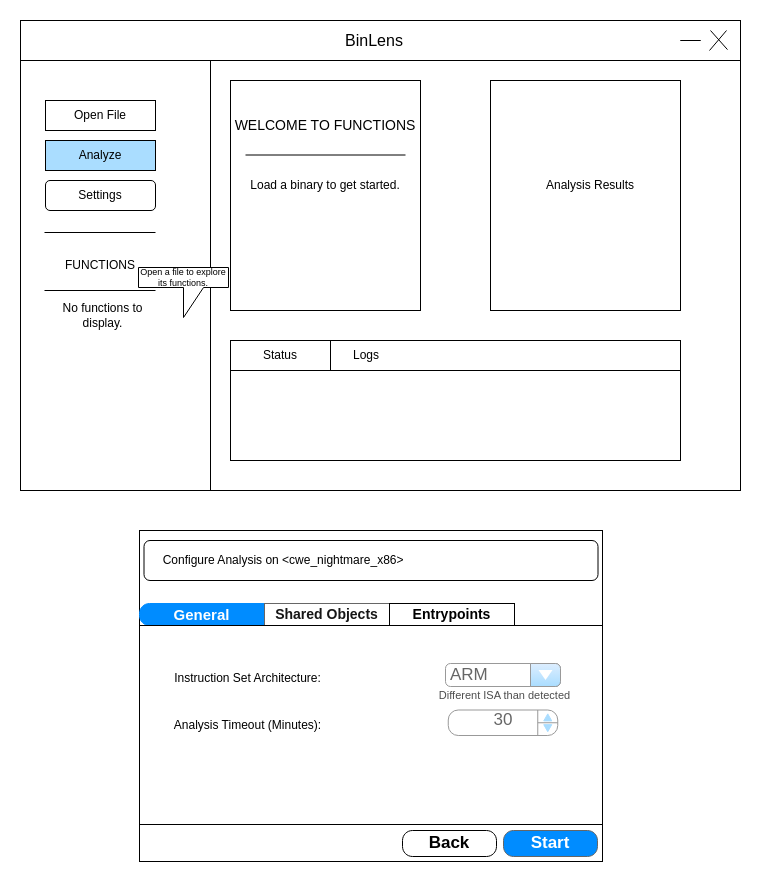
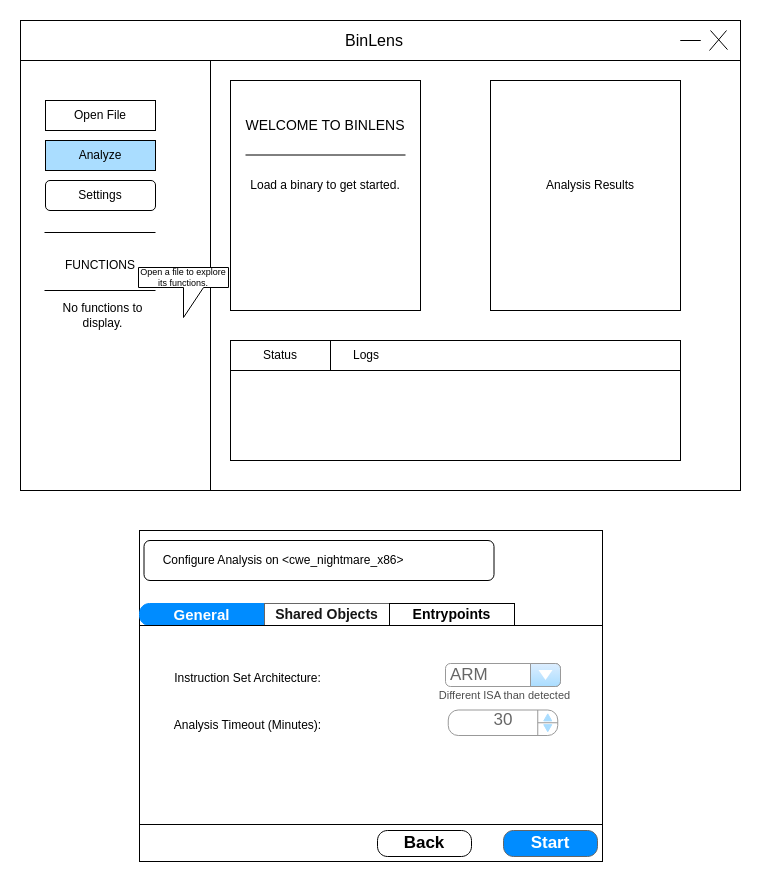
node "WELCOME TO FUNCTIONS": label "WELCOME TO FUNCTIONS" -> "WELCOME TO BINLENS"
node "Configure Analysis on <cwe_nightmare_x86>": size 454x40 -> 350x40
node "Back": moved (450, 844) -> (425, 844)
